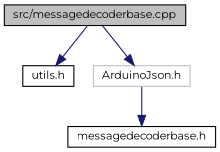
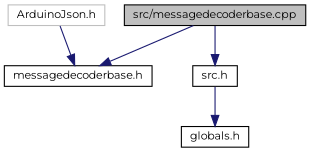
edge "src/messagedecoderbase.cpp" -> "ArduinoJson.h": now "src/messagedecoderbase.cpp" -> "messagedecoderbase.h"
node "utils.h": label "utils.h" -> "src.h"
node "globals.h": added
